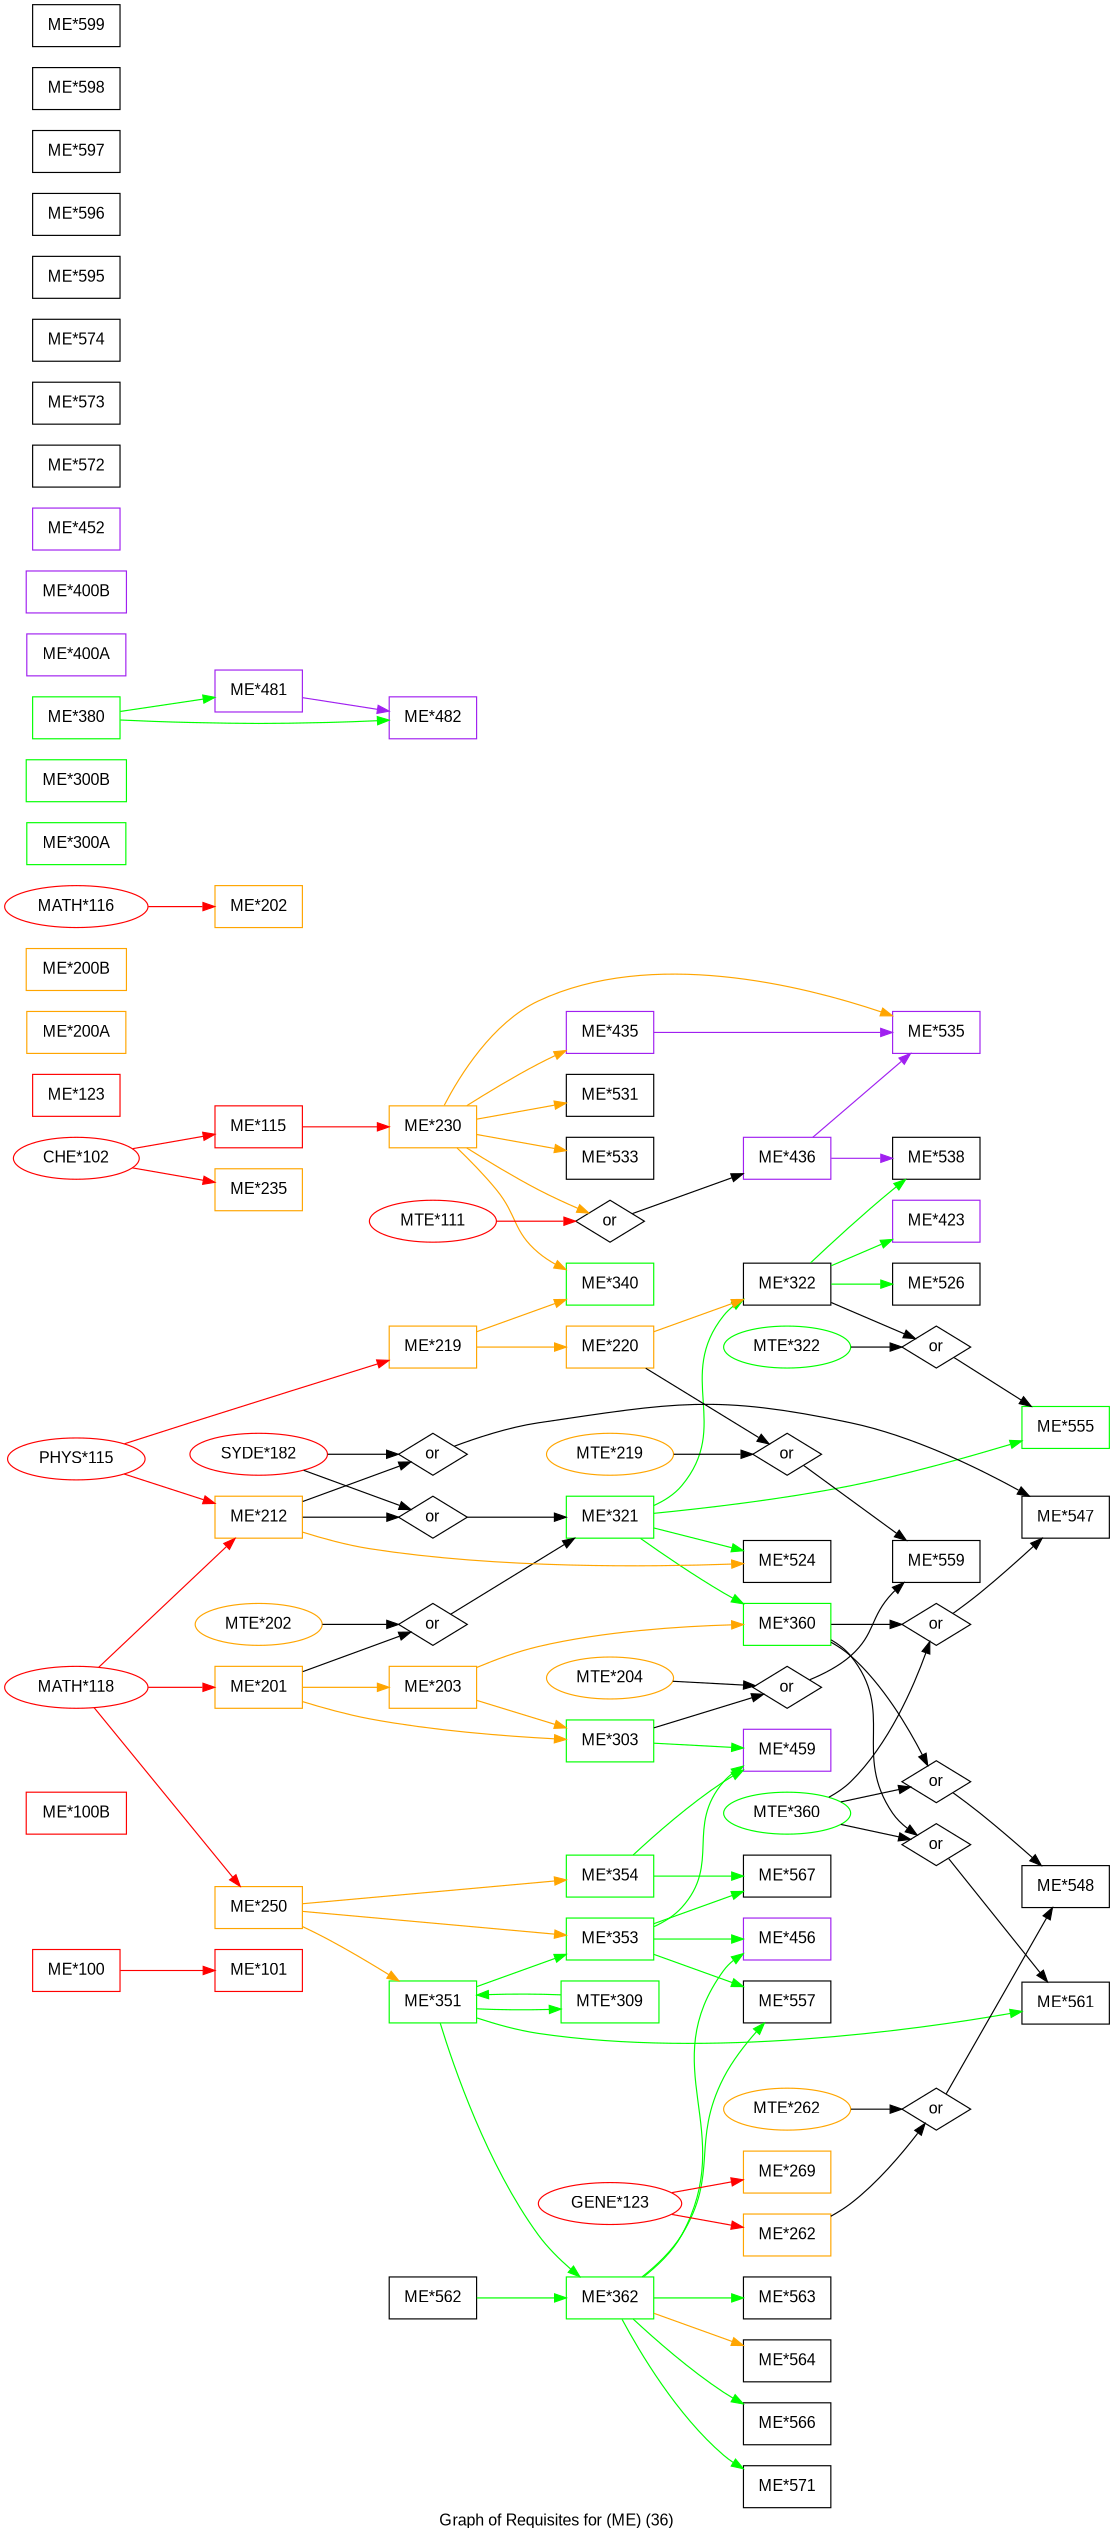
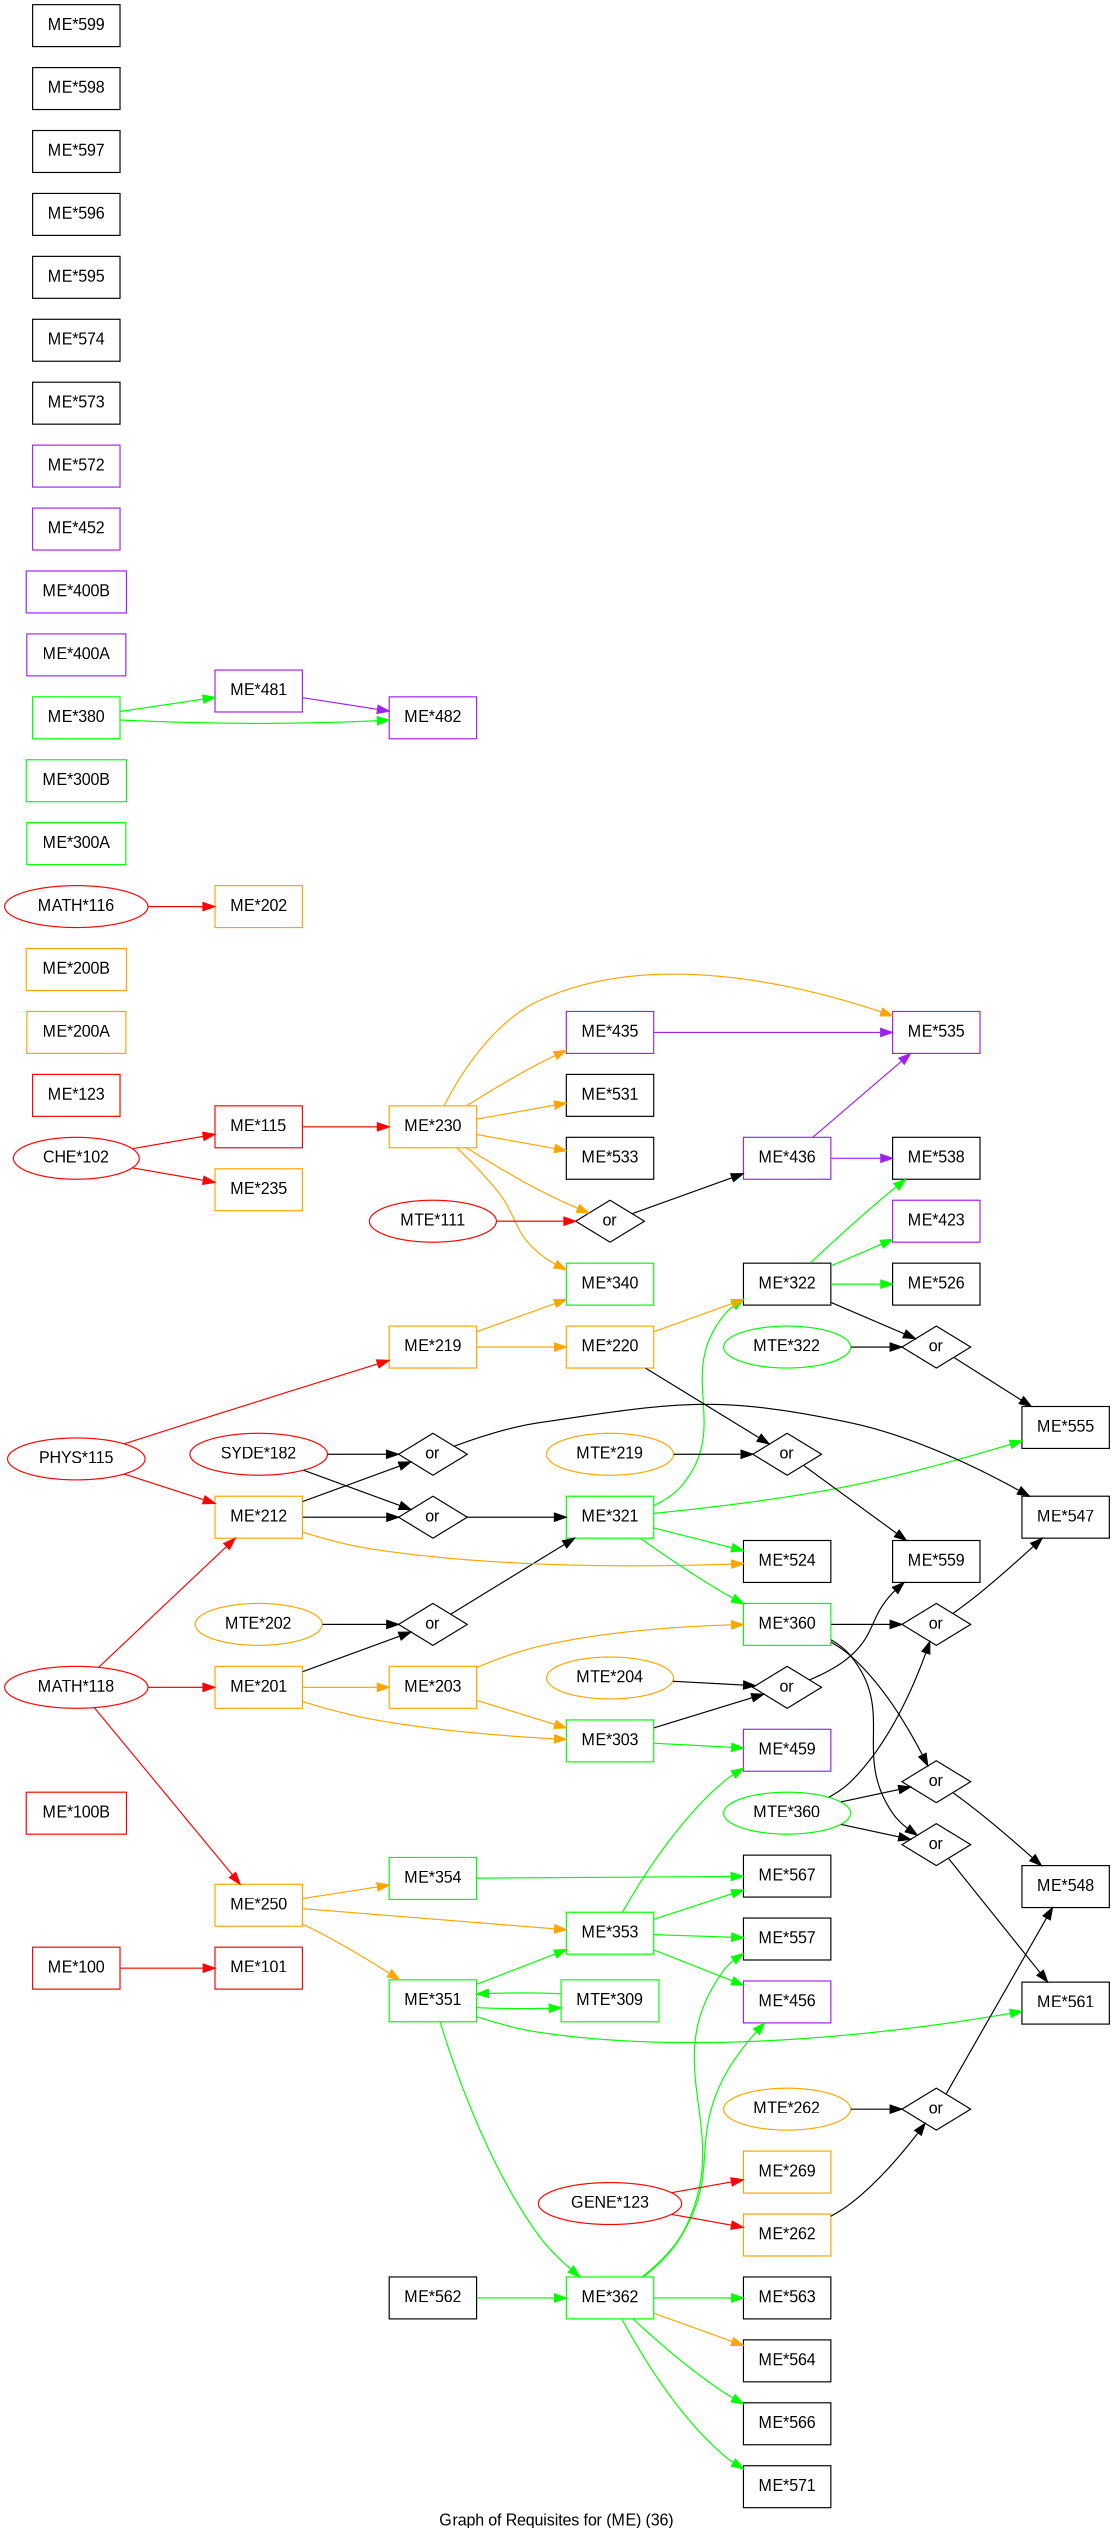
node "ME*572": color black -> purple
node "ME*555": color green -> black
edge "ME*354" -> "ME*459": removed
